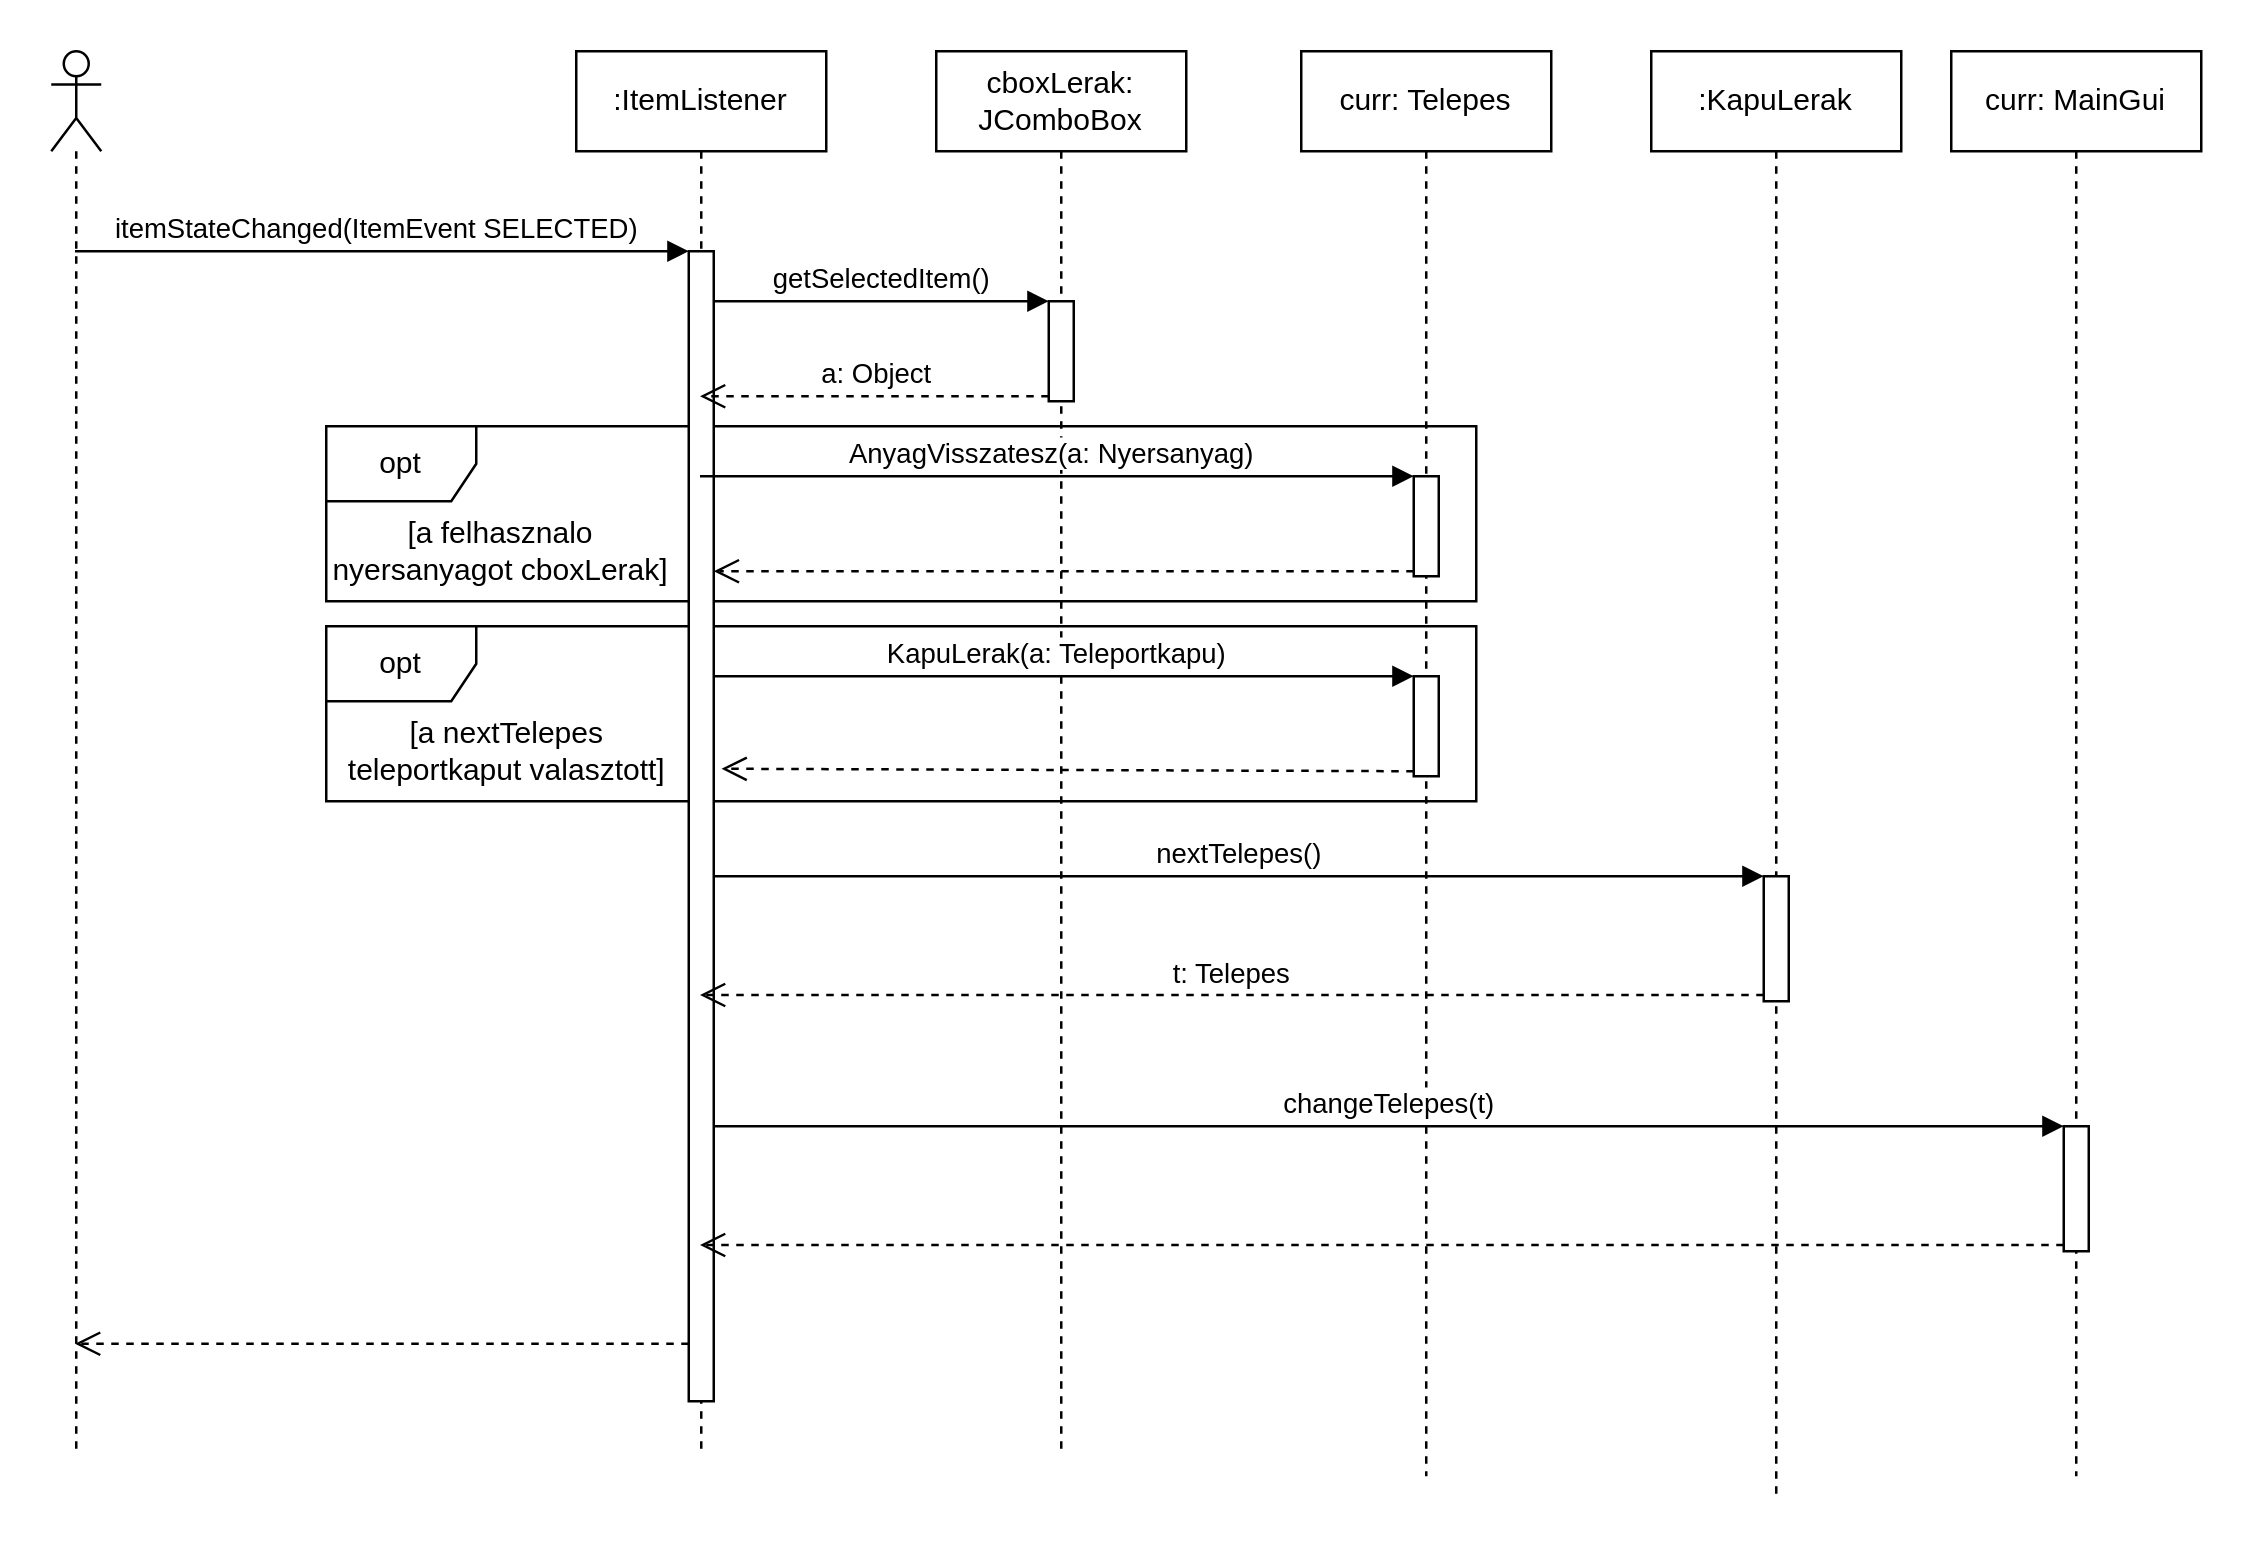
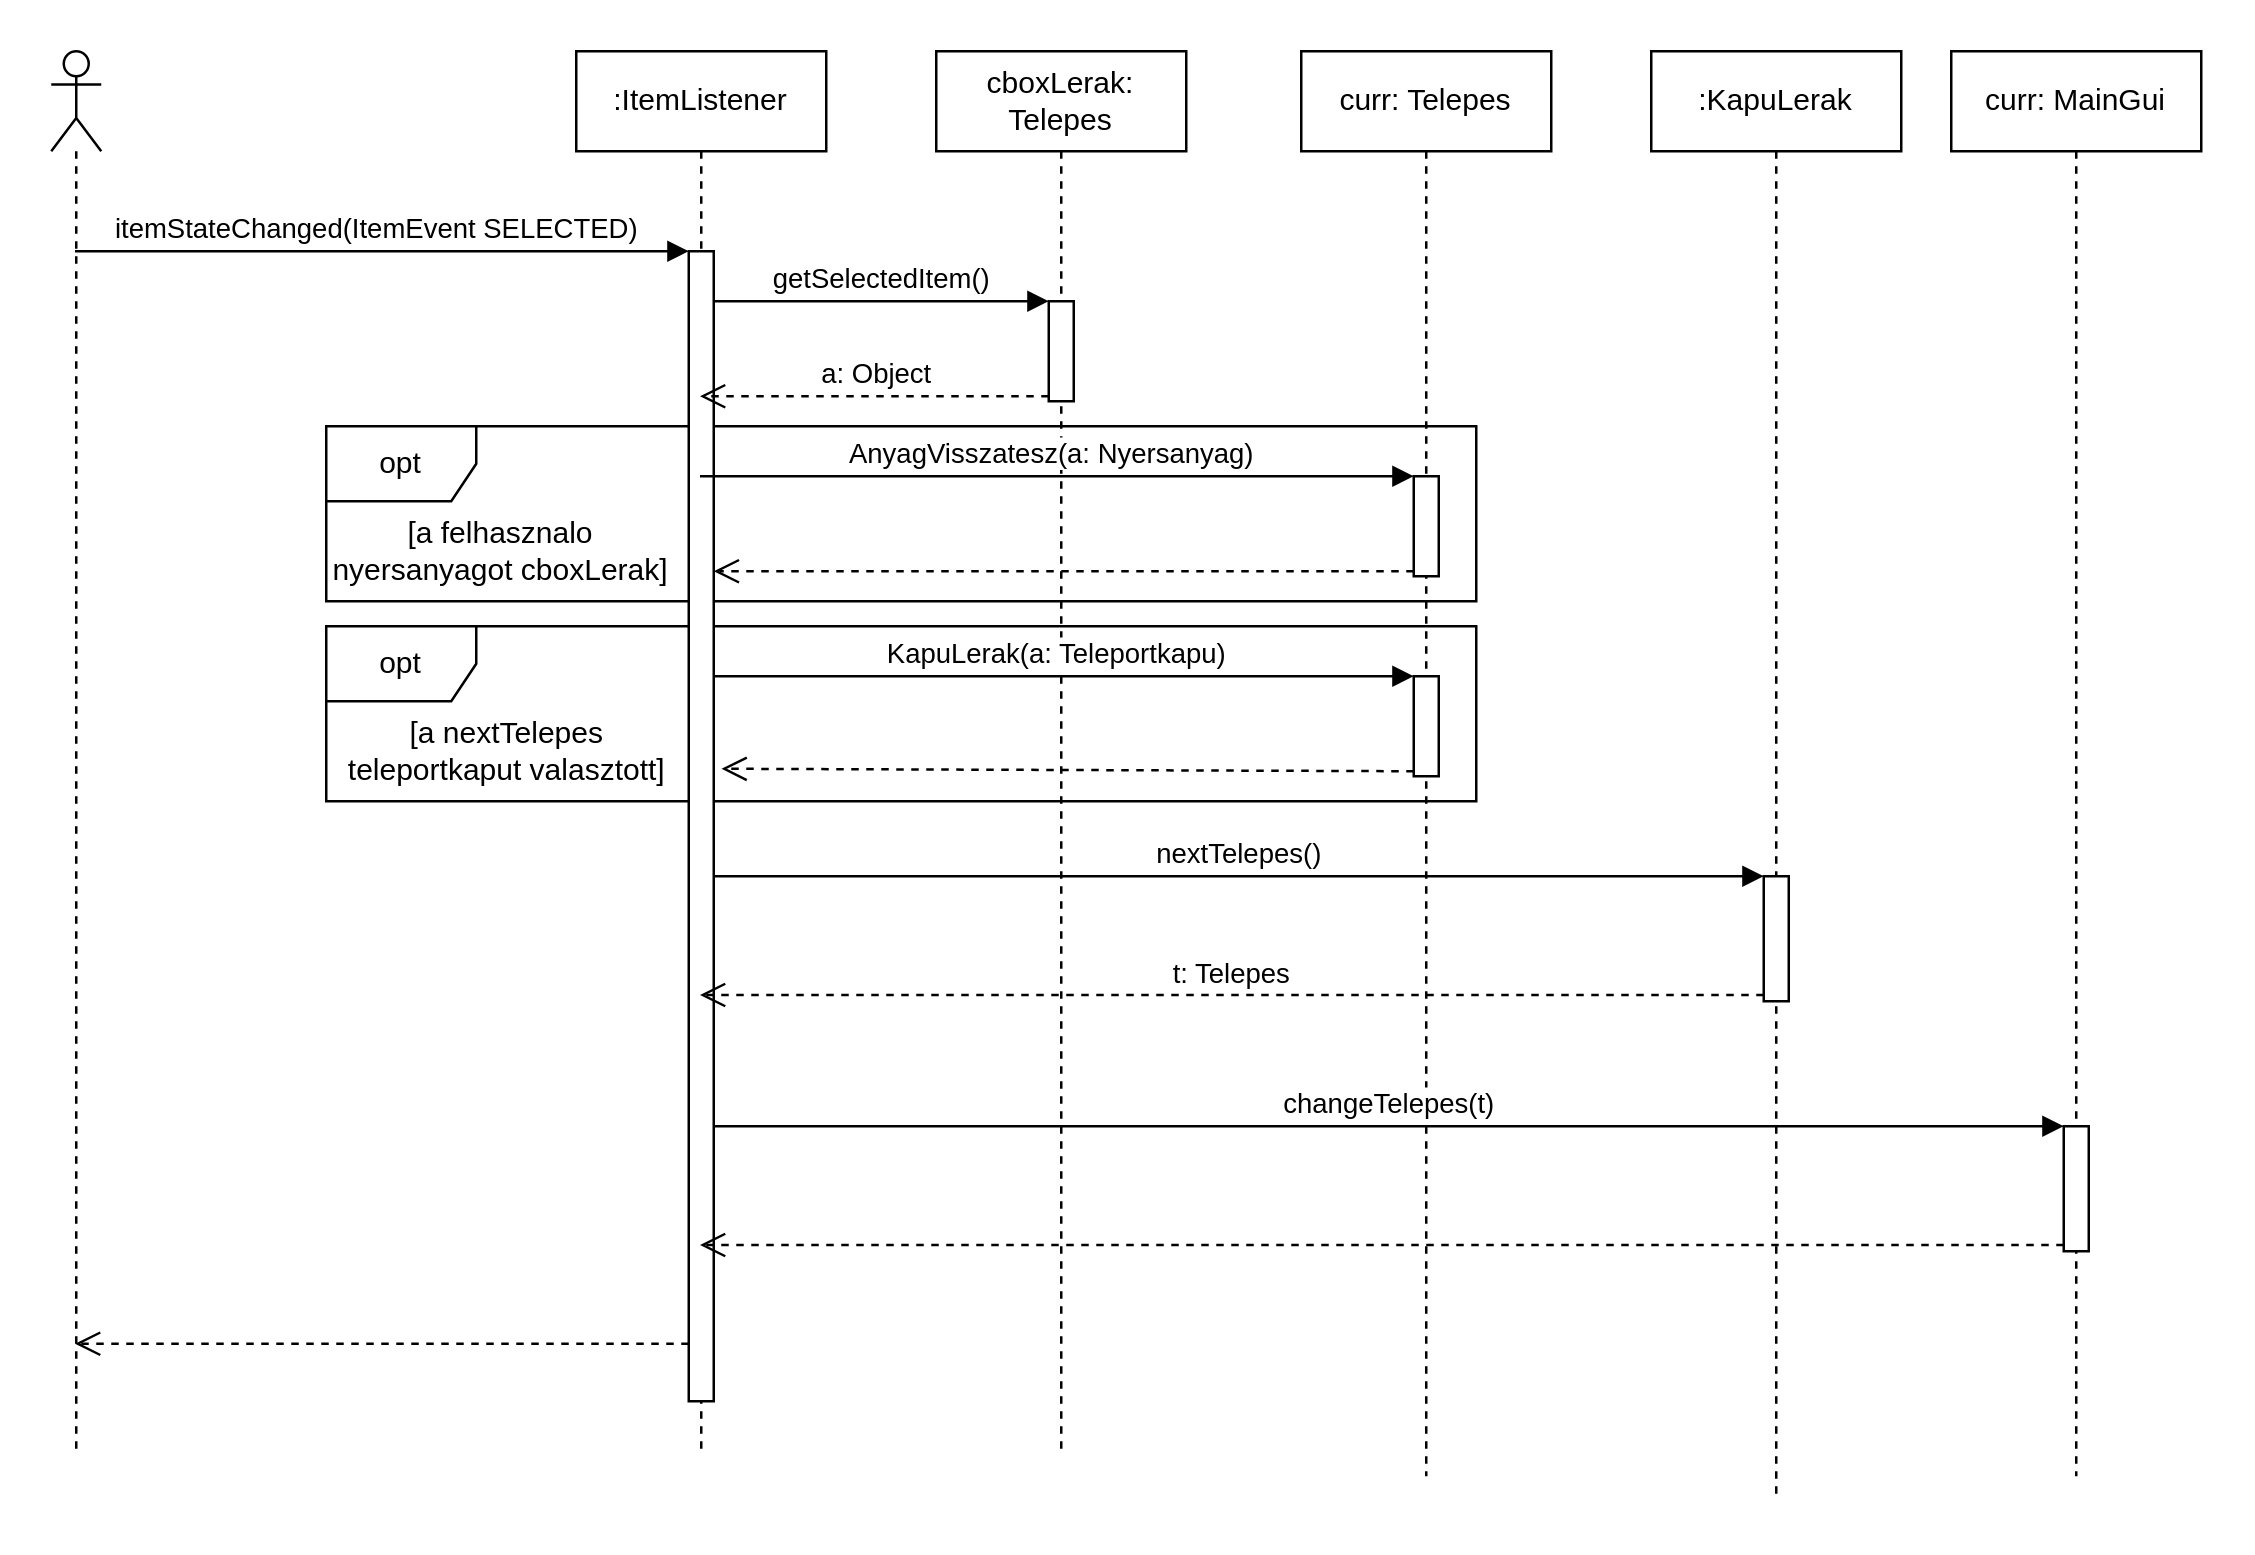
node "cboxLerak: JComboBox": label "cboxLerak: JComboBox" -> "cboxLerak: Telepes"
